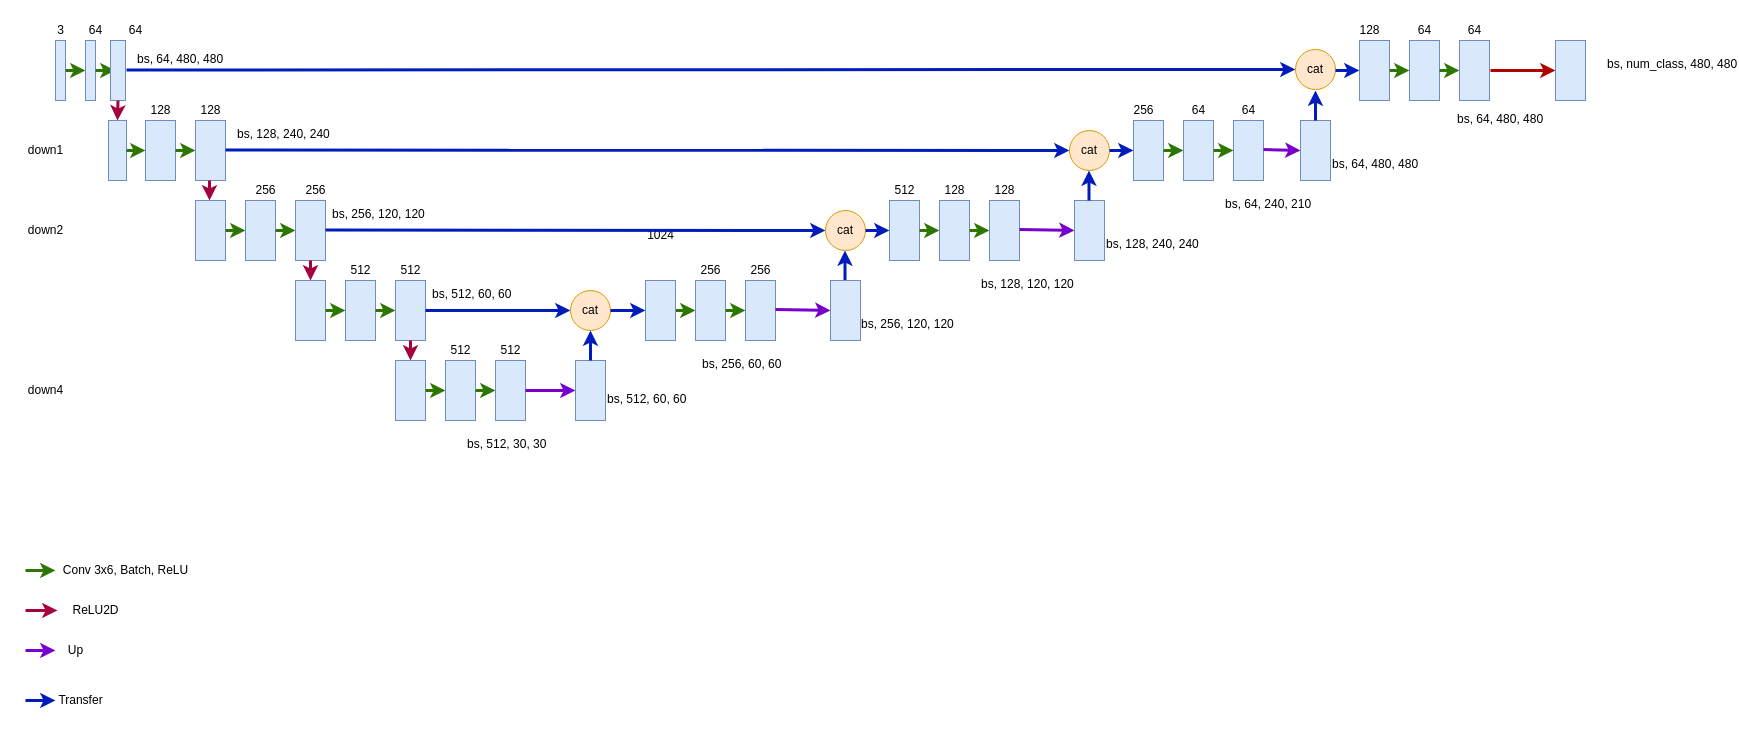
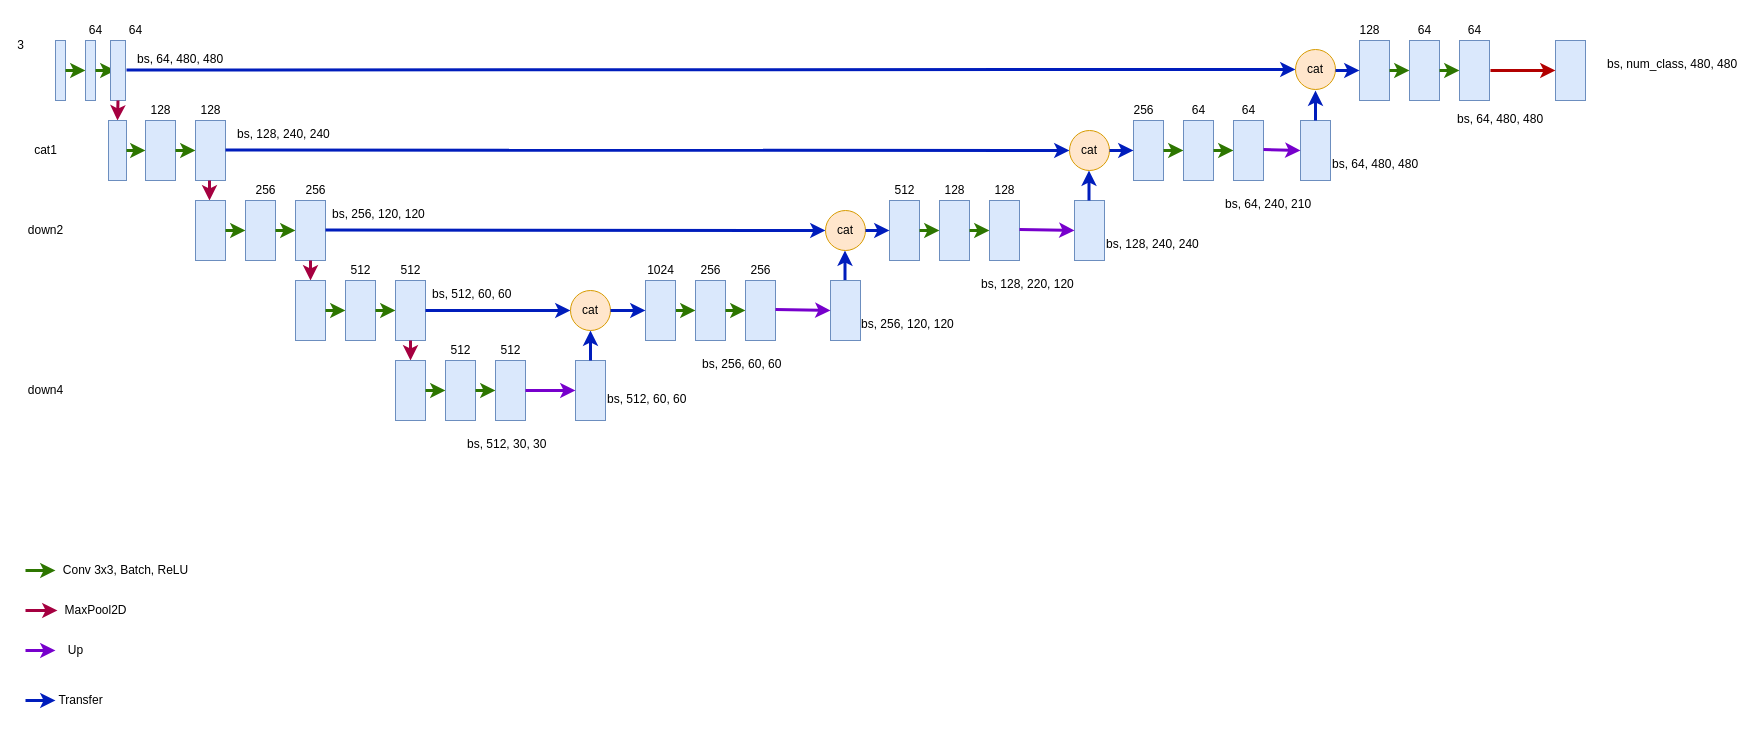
node "3": moved (61, 31) -> (21, 46)
node "down1": label "down1" -> "cat1"
node "1024": moved (661, 236) -> (661, 271)
node "bs, 128, 120, 120": label "bs, 128, 120, 120" -> "bs, 128, 220, 120"
node "Conv 3x6, Batch, ReLU": label "Conv 3x6, Batch, ReLU" -> "Conv 3x3, Batch, ReLU"
node "ReLU2D": label "ReLU2D" -> "MaxPool2D"
